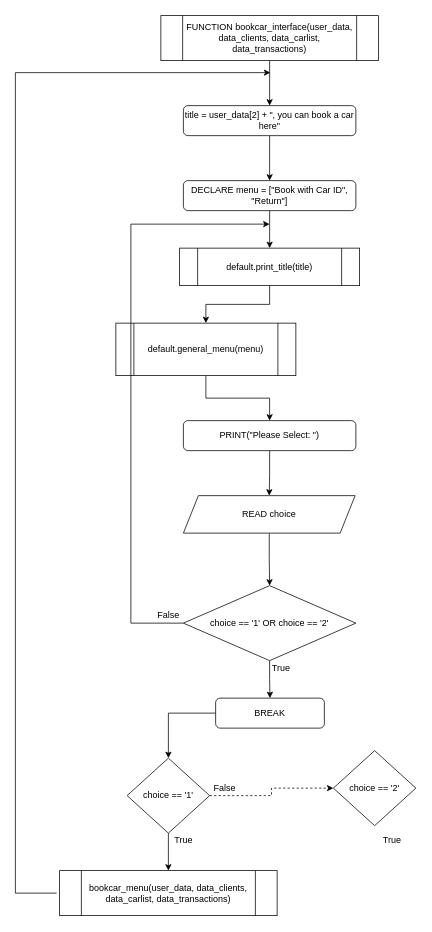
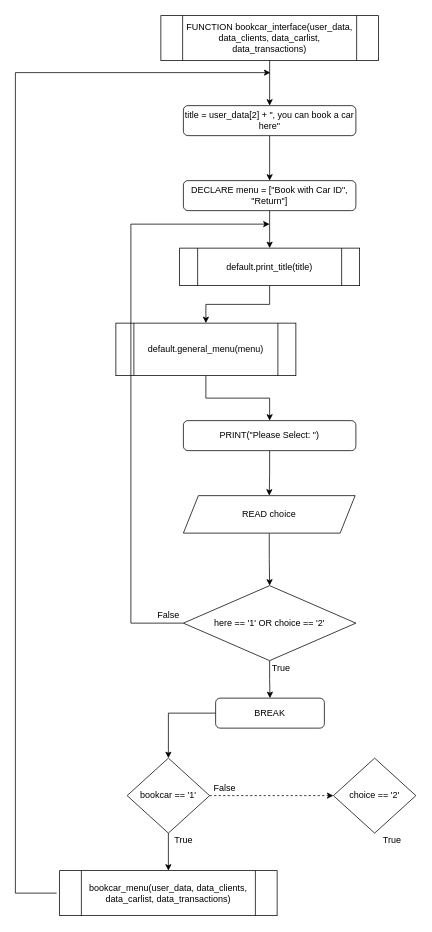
node "choice == '1' OR choice == '2'": label "choice == '1' OR choice == '2'" -> "here == '1' OR choice == '2'"
node "choice == '2'": moved (375, 788) -> (375, 795)
node "choice == '1'": label "choice == '1'" -> "bookcar == '1'"
